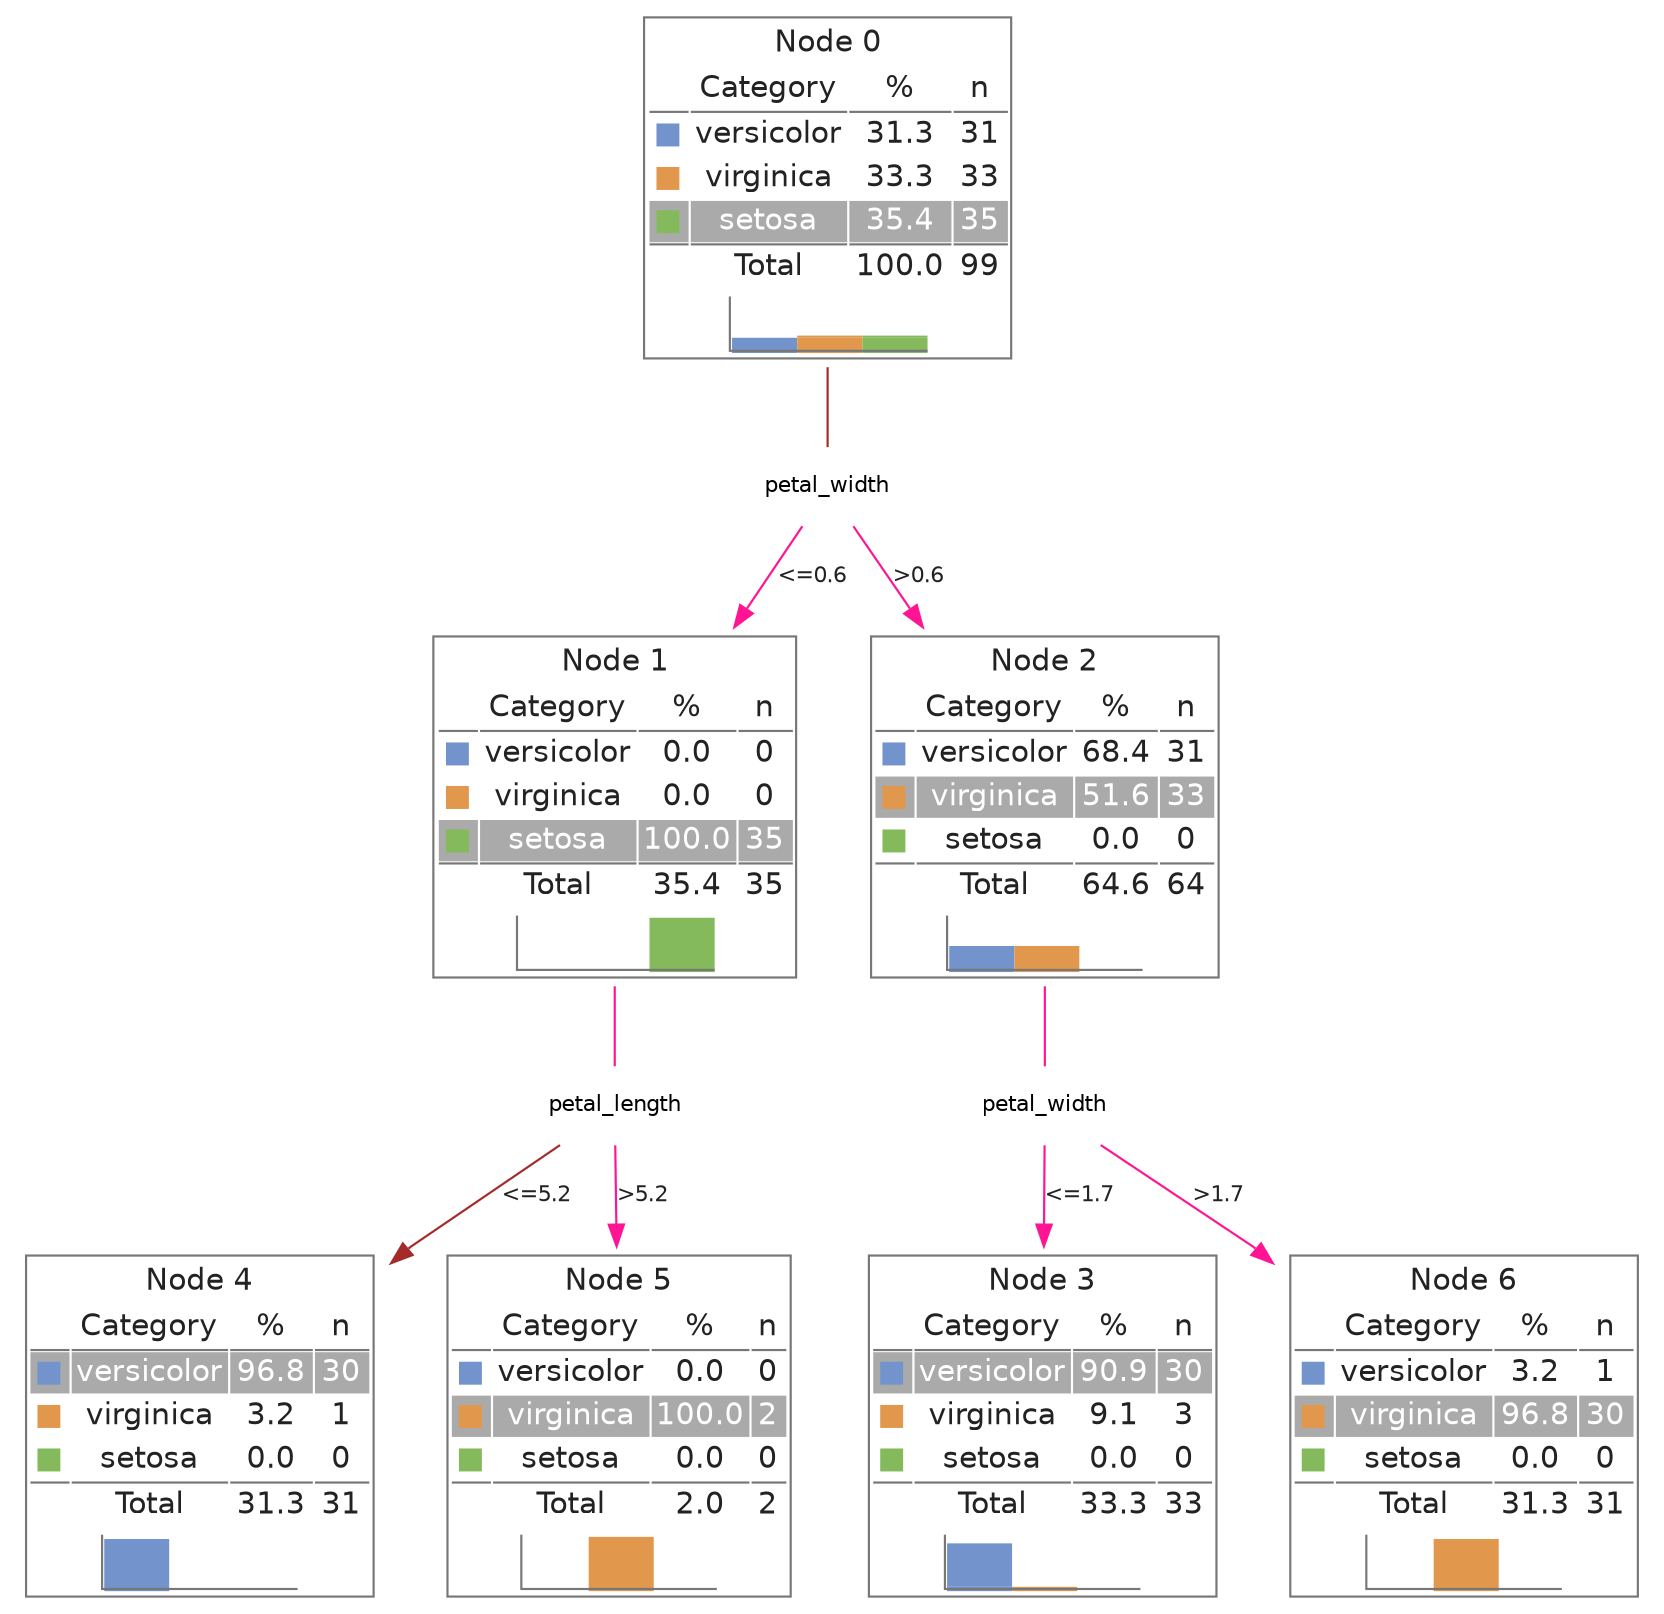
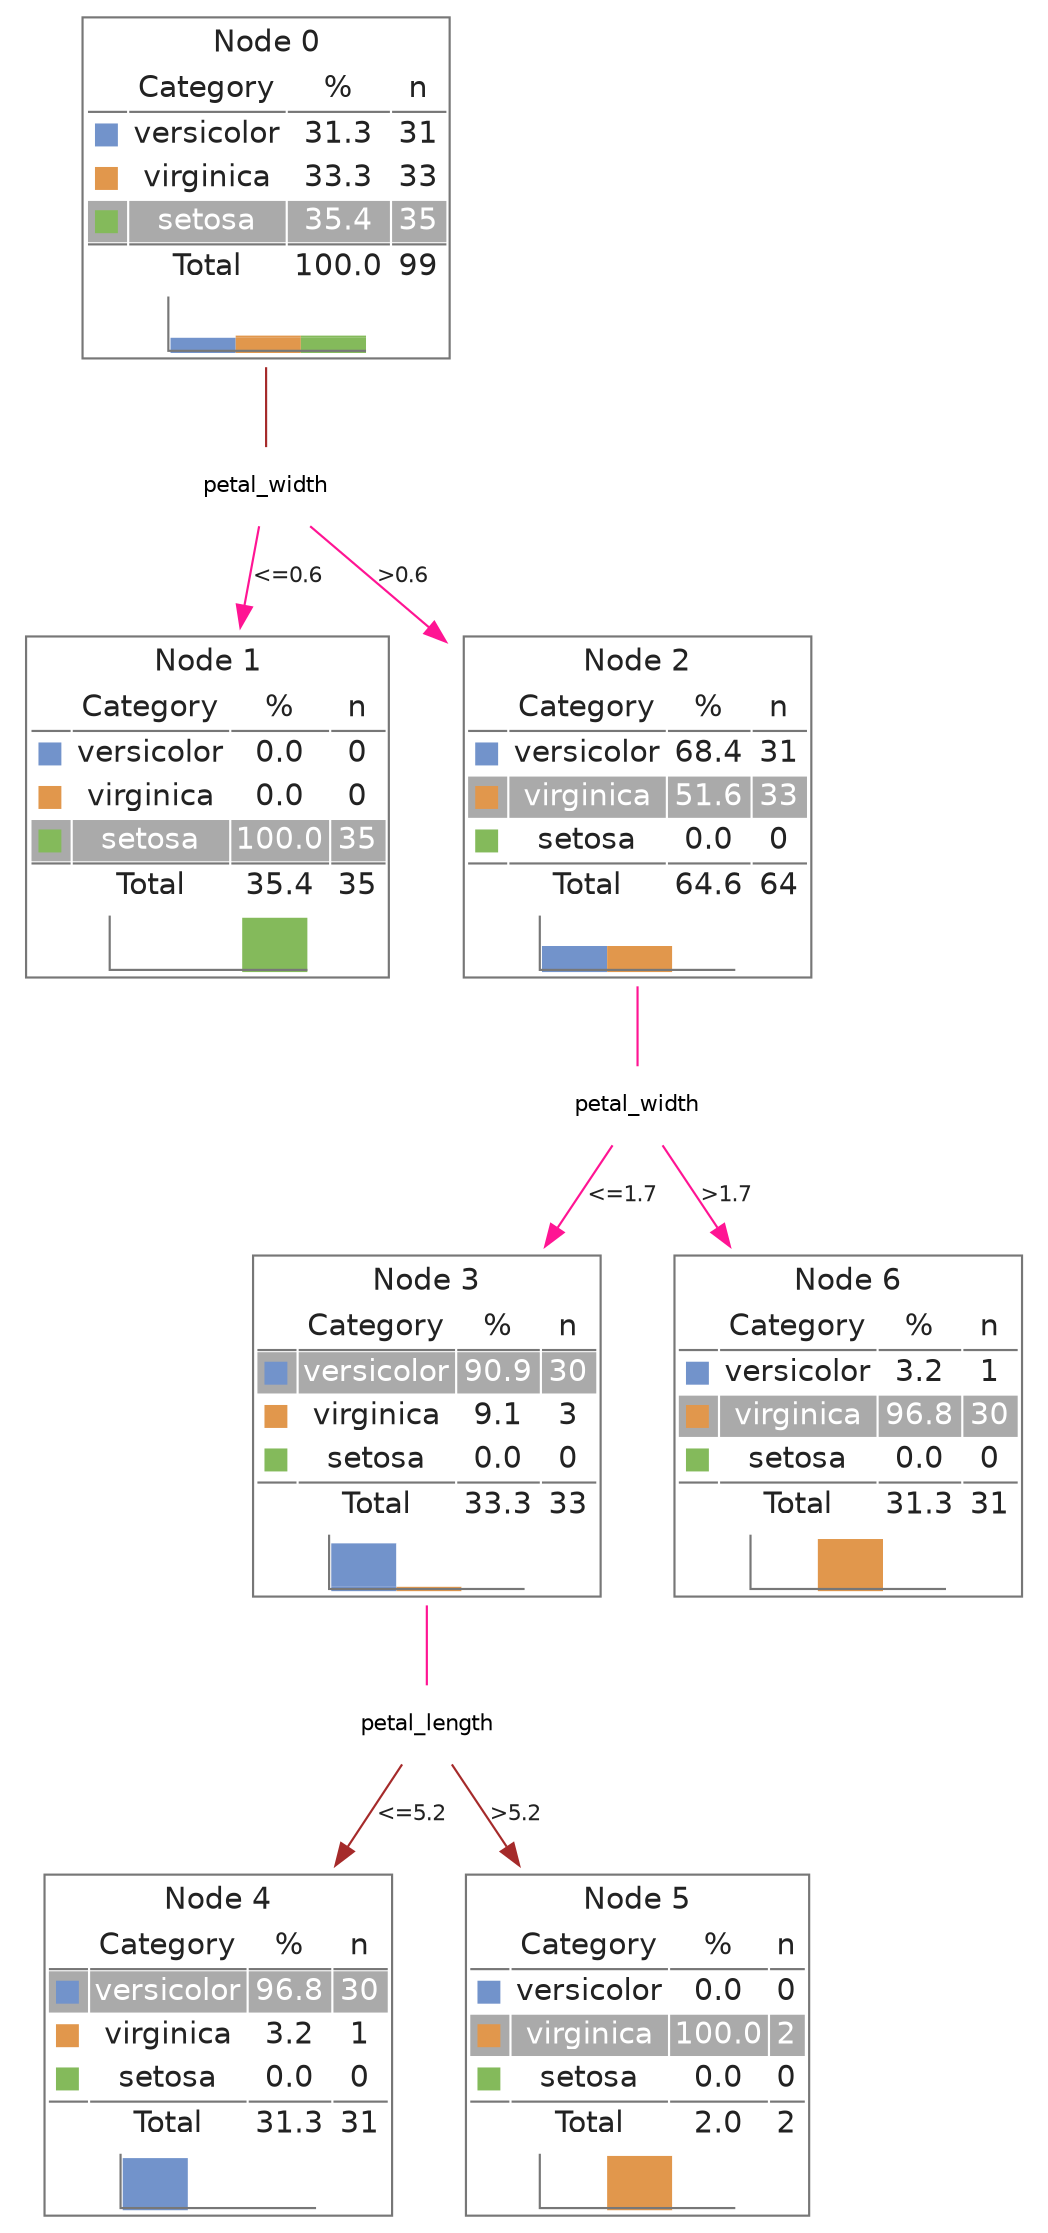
edge "Node 1" -- "petal_length": now "Node 3" -- "petal_length"
edge "petal_length" -> "Node 5": color deeppink -> brown
